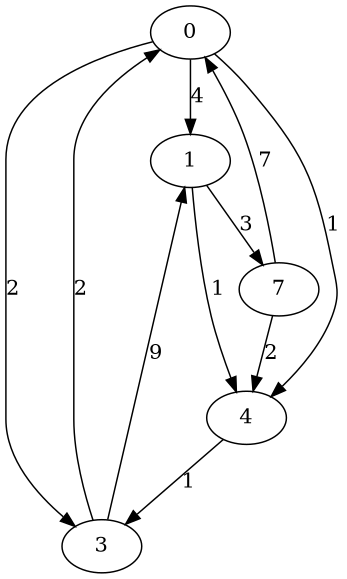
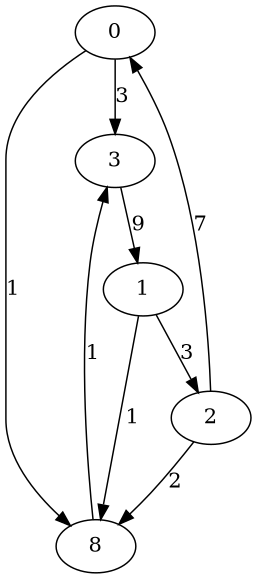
edge "0" -> "1": removed, label "4"
edge "3" -> "0": removed, label "2"
edge "0" -> "3": label "2" -> "3"
node "7": label "7" -> "2"
node "4": label "4" -> "8"
